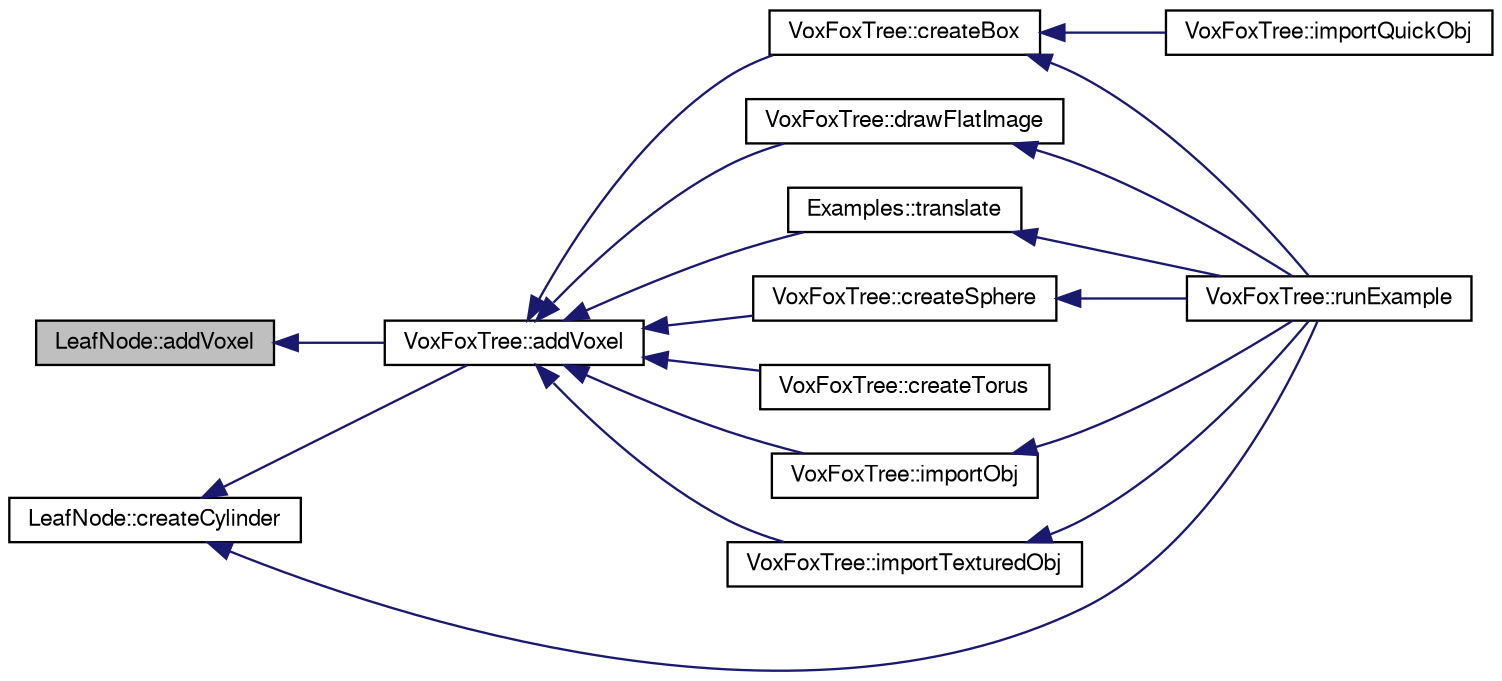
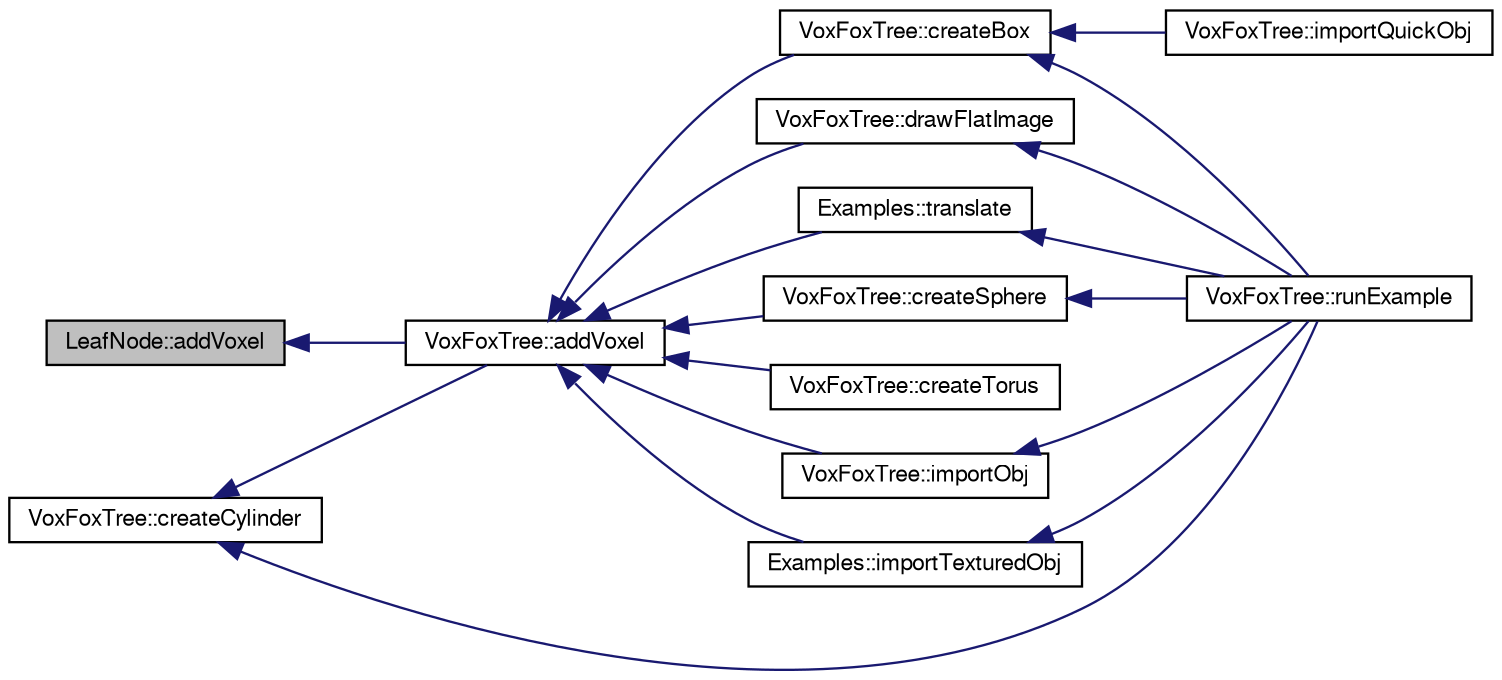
node "LeafNode::createCylinder": label "LeafNode::createCylinder" -> "VoxFoxTree::createCylinder"
node "VoxFoxTree::importTexturedObj": label "VoxFoxTree::importTexturedObj" -> "Examples::importTexturedObj"
